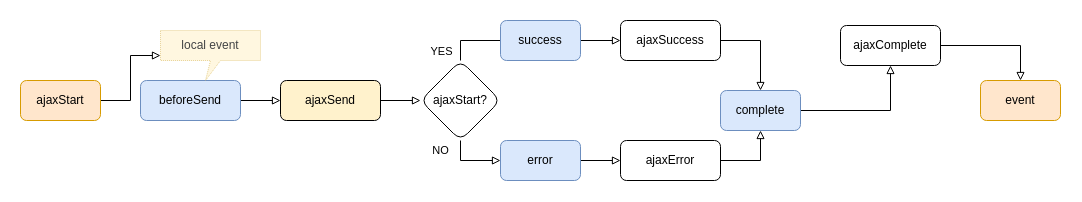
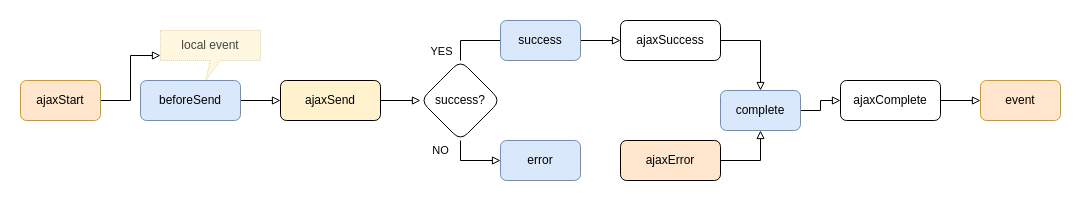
node "ajaxComplete": moved (891, 46) -> (891, 101)
node "ajaxStart?": label "ajaxStart?" -> "success?"
edge "error" -> "ajaxError": removed
node "ajaxError": fillcolor #ffffff -> #ffe6cc
